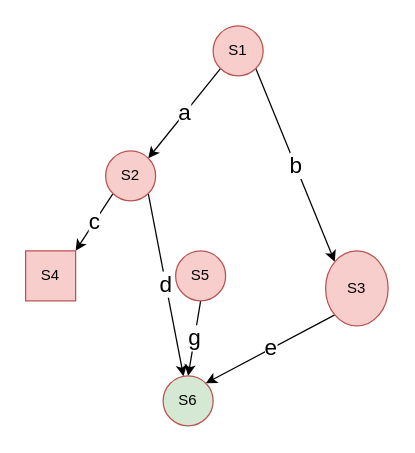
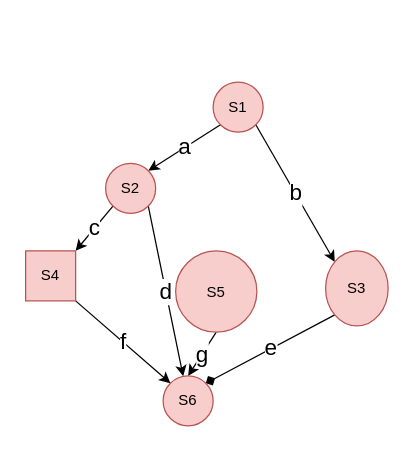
node "S1": moved (238, 51) -> (238, 107)
node "S2": moved (131, 176) -> (131, 188)
node "S5": size 50x50 -> 81x81
edge "S4" -> "S6": added, label "f"
edge "S3" -> "S6": arrowhead classic -> diamond
node "S6": fillcolor #d5e8d4 -> #f8cecc
